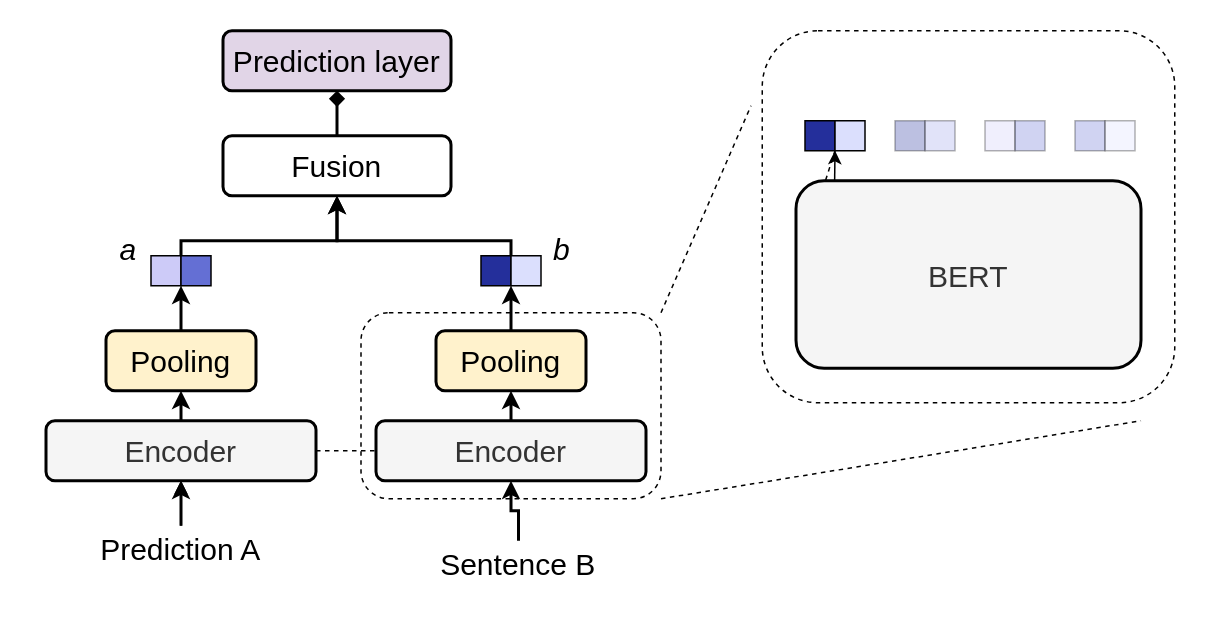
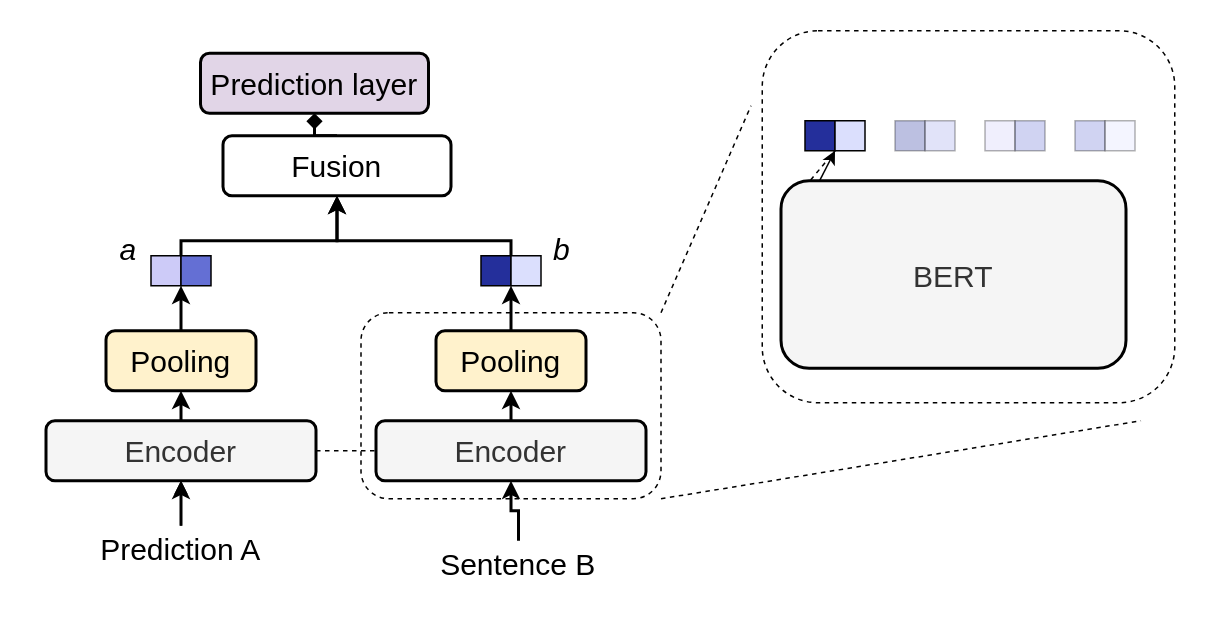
node "Prediction layer": moved (337, 61) -> (314, 83)
node "BERT": moved (968, 275) -> (953, 275)
